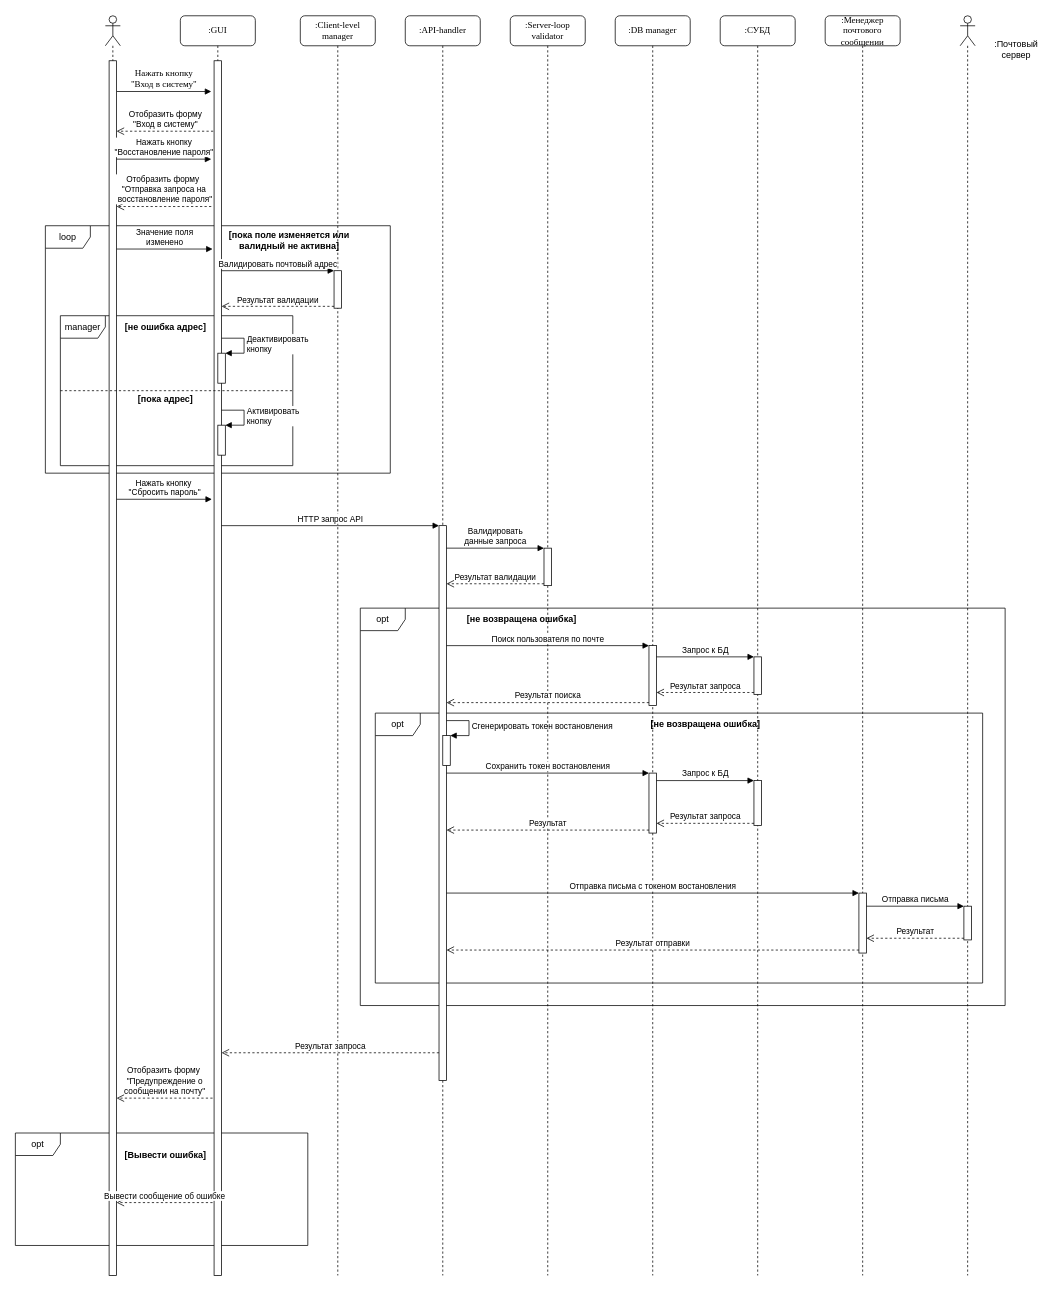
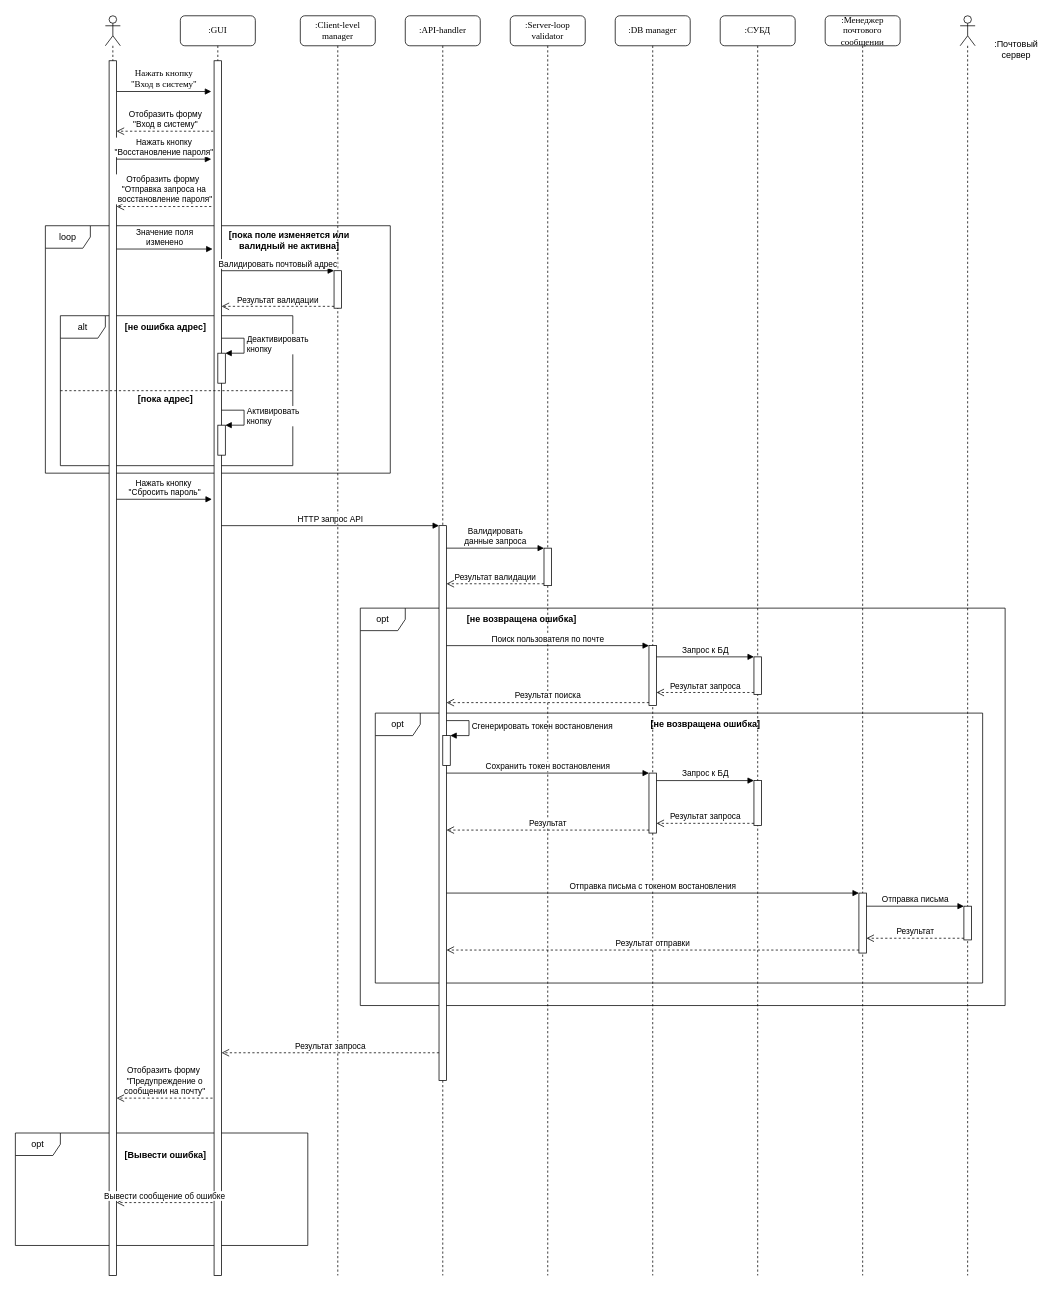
node "manager": label "manager" -> "alt"
